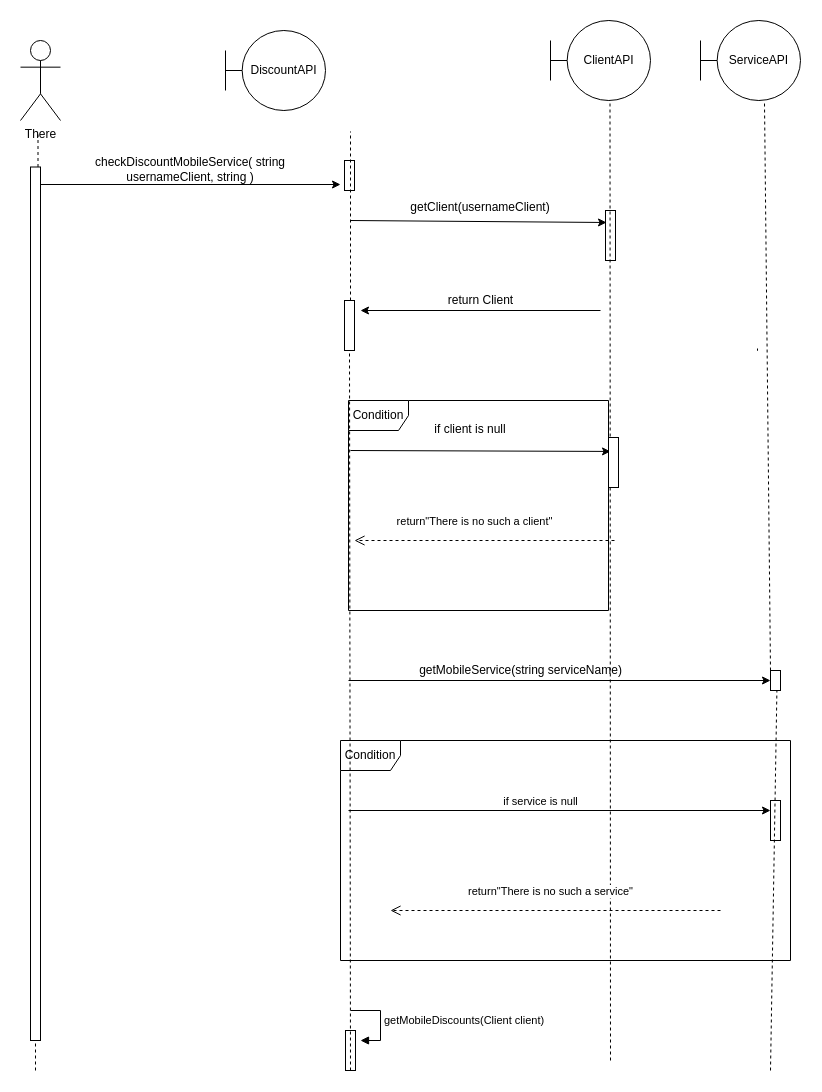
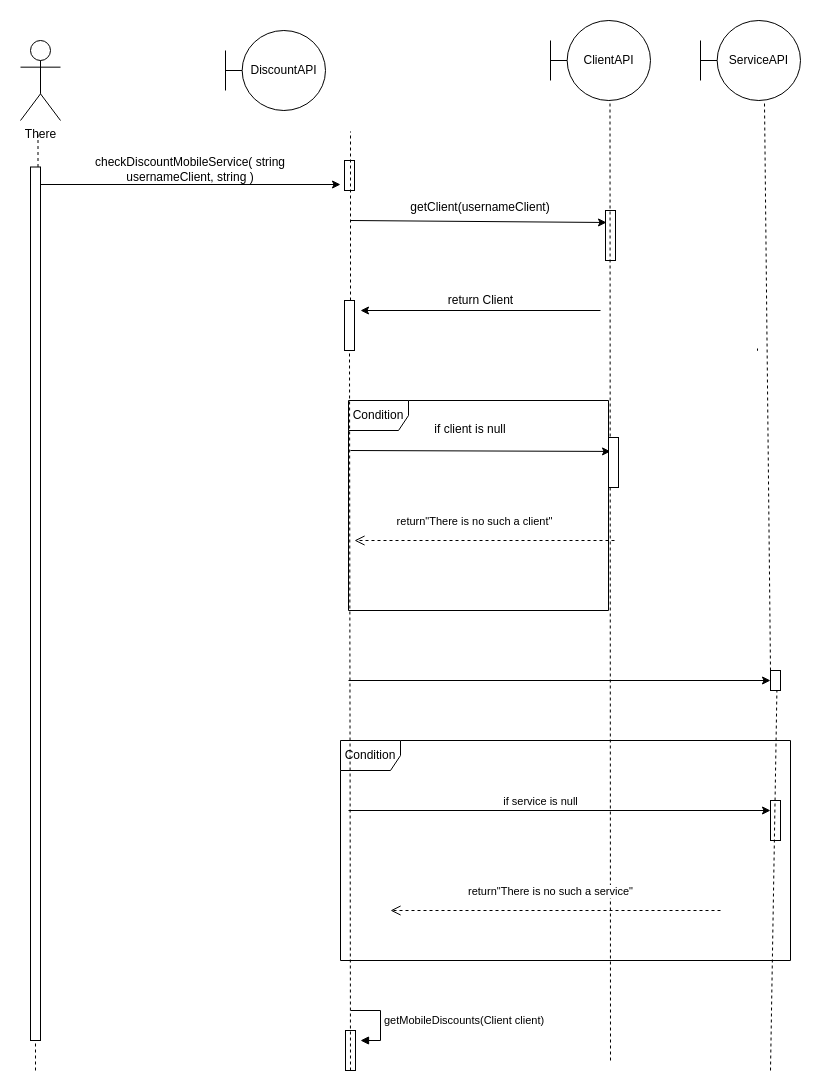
node "getMobileService(string serviceName)": removed
